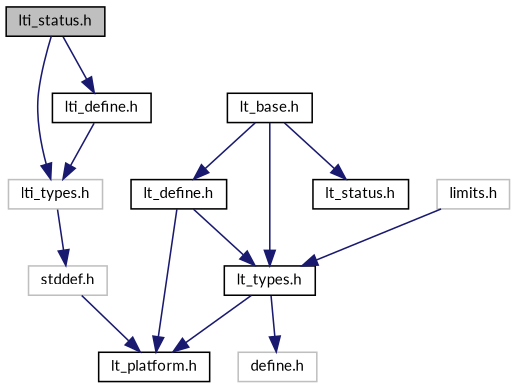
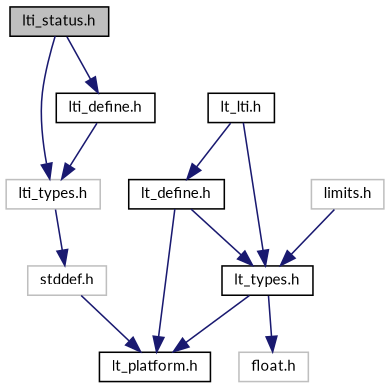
node "lt_base.h": label "lt_base.h" -> "lt_lti.h"
node "lt_status.h": removed
node "define.h": label "define.h" -> "float.h"
